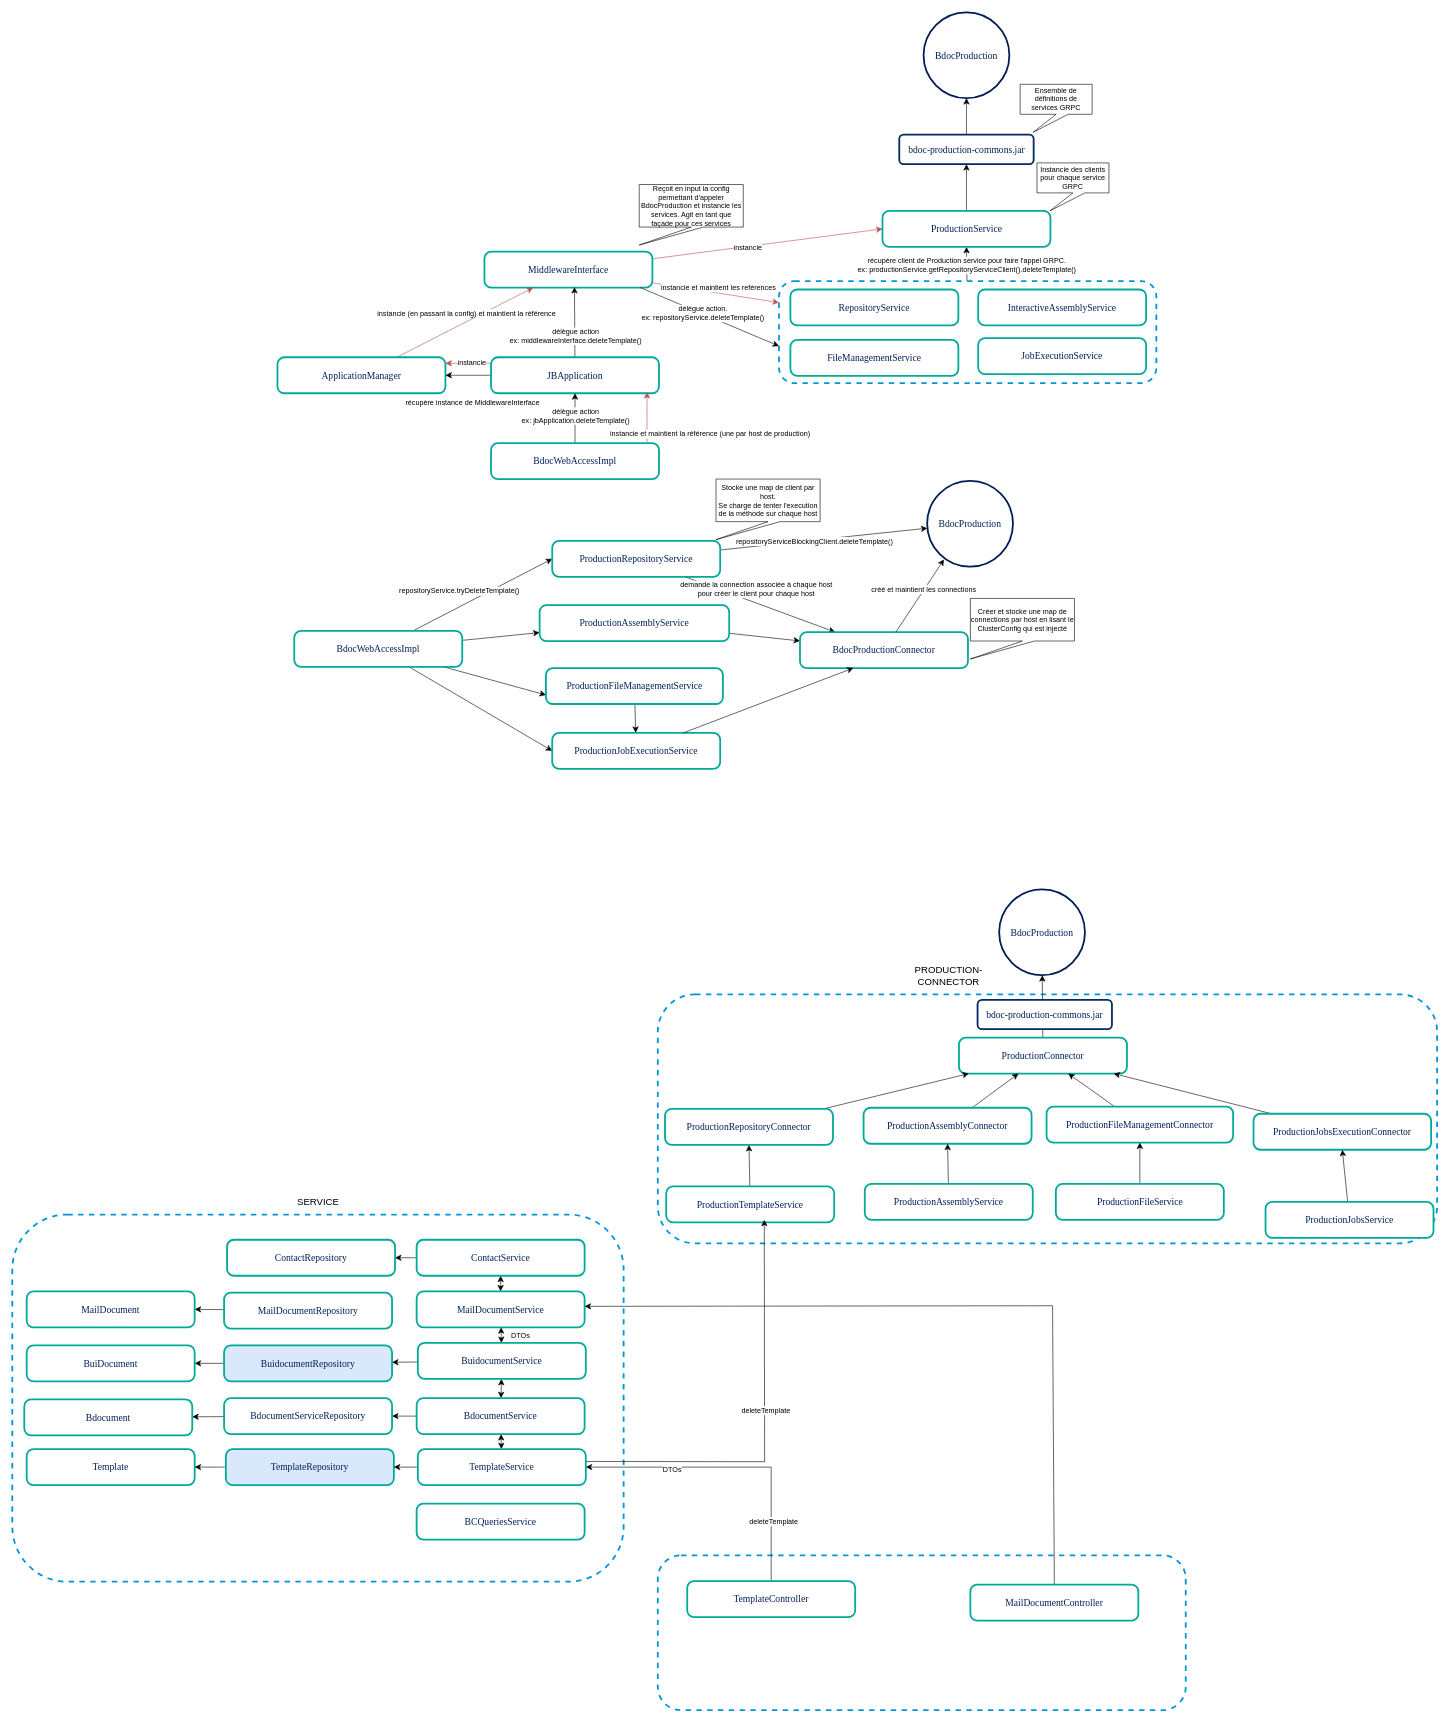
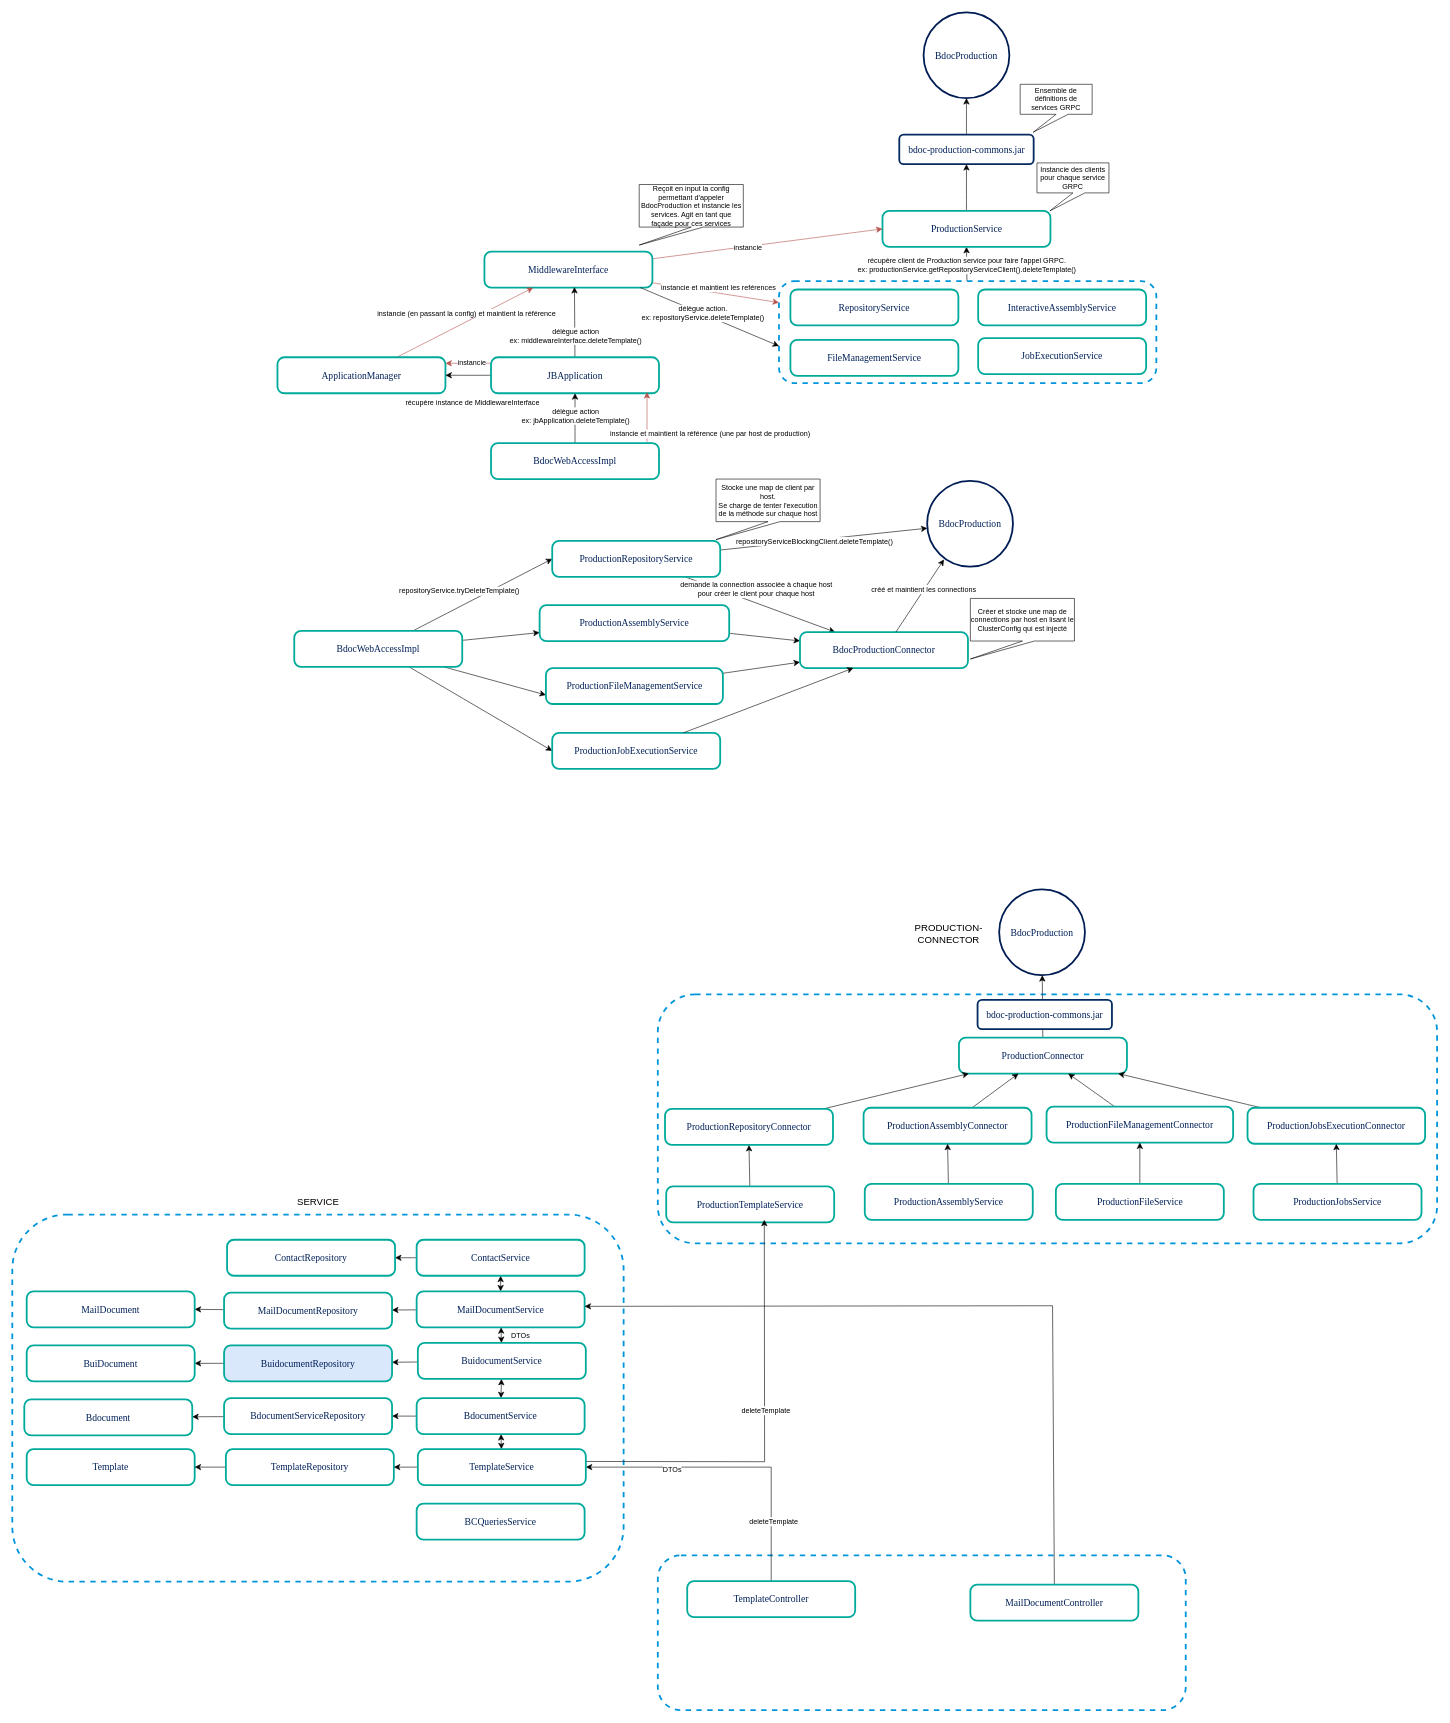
edge "ProductionFileManagementService" -> "ProductionJobExecutionService": now "ProductionFileManagementService" -> "BdocProductionConnector"
node "PRODUCTION-CONNECTOR": moved (949, 976) -> (949, 934)
node "ProductionJobsExecutionConnector": moved (1343, 1132) -> (1337, 1126)
node "ProductionJobsService": moved (1350, 1220) -> (1338, 1202)
edge "MailDocumentService" -> "MailDocumentRepository": added
node "TemplateRepository": fillcolor #dae8fc -> #ffffff
